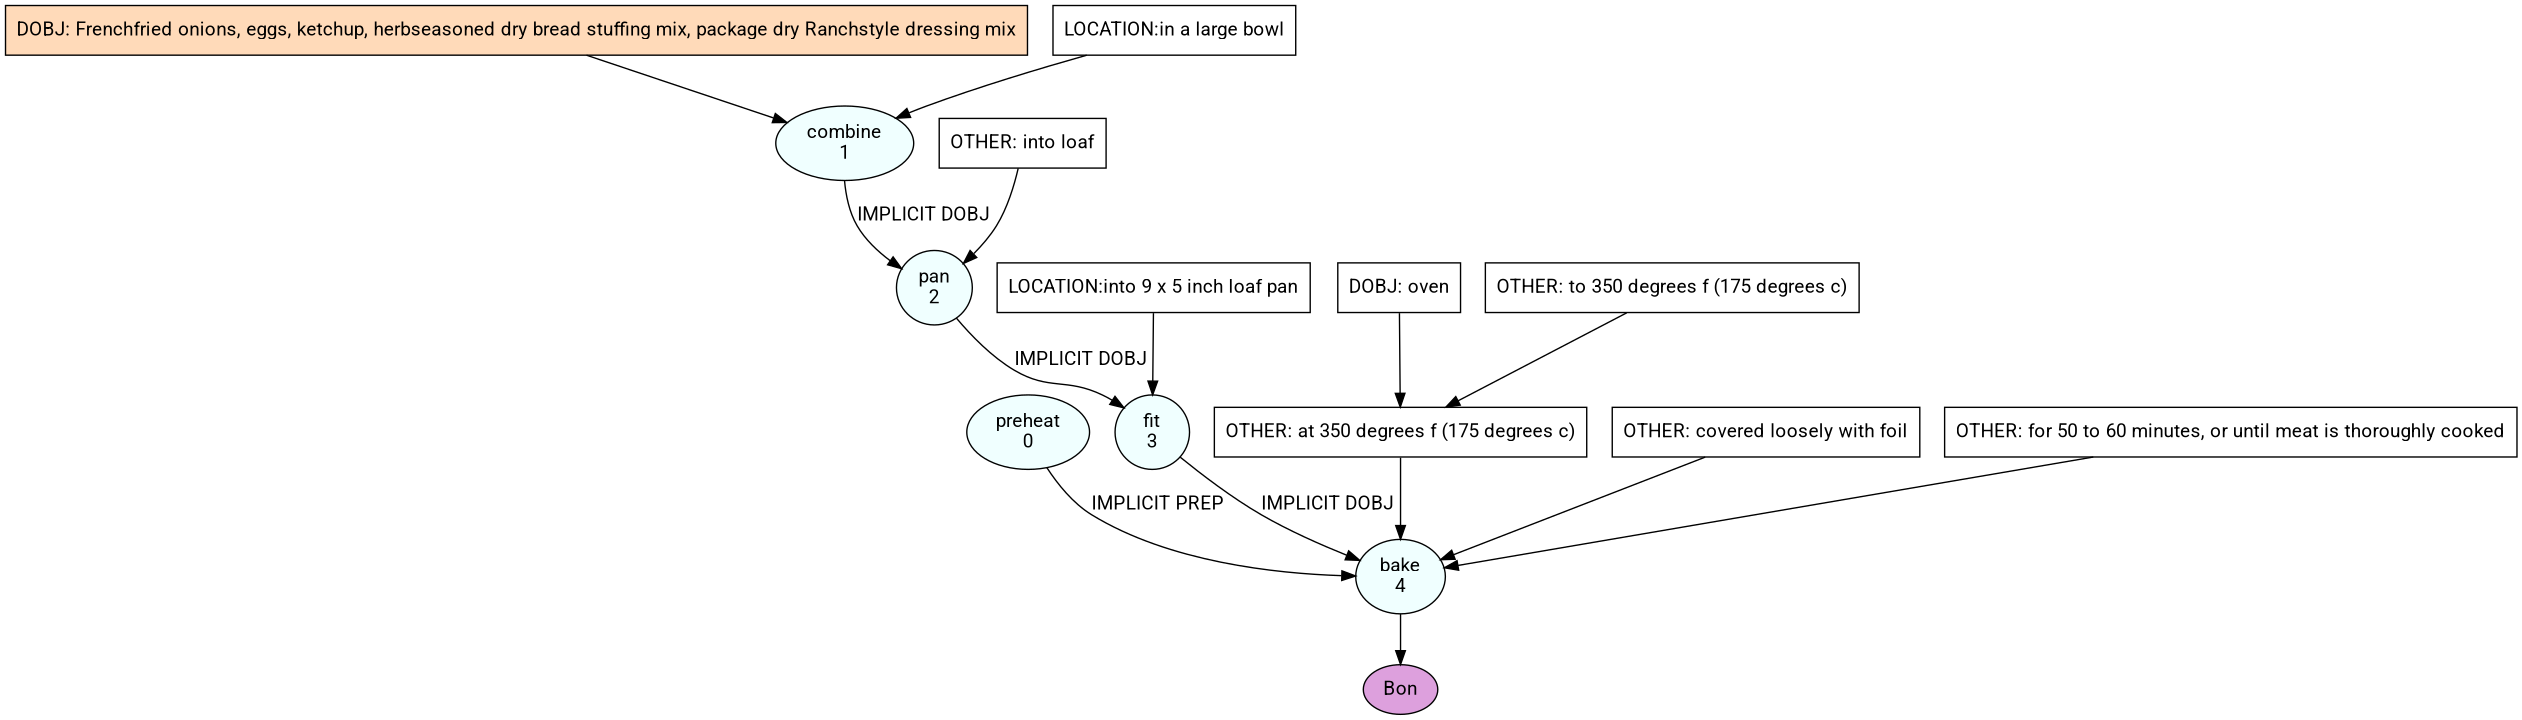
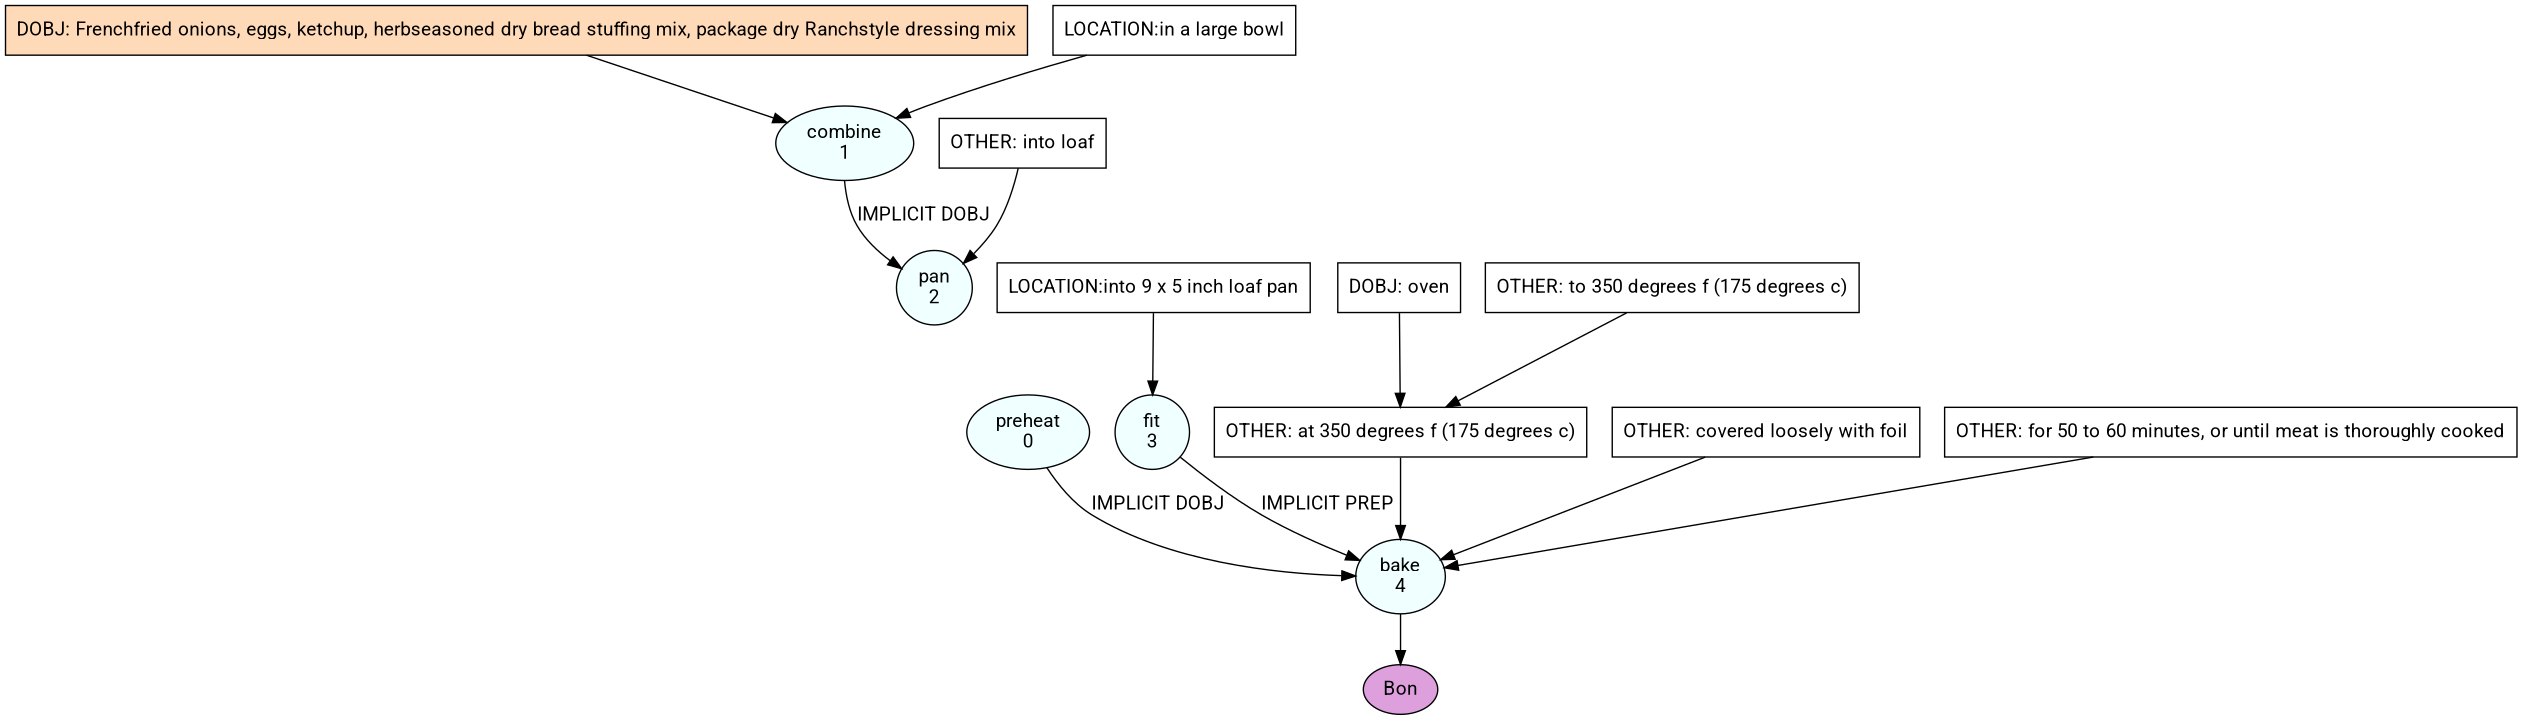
edge "pan 2" -> "fit 3": removed, label "IMPLICIT DOBJ"
edge "preheat 0" -> "bake 4": label "IMPLICIT PREP" -> "IMPLICIT DOBJ"
edge "fit 3" -> "bake 4": label "IMPLICIT DOBJ" -> "IMPLICIT PREP"
